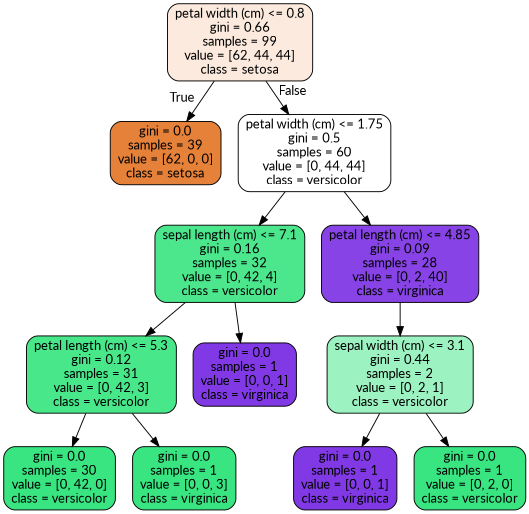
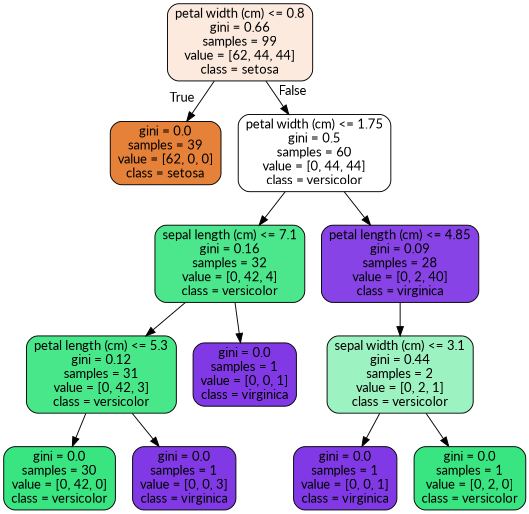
node "gini = 0.0 samples = 1 value = [0, 0, 3] class = virginica": fillcolor #39e581 -> #8139e5
